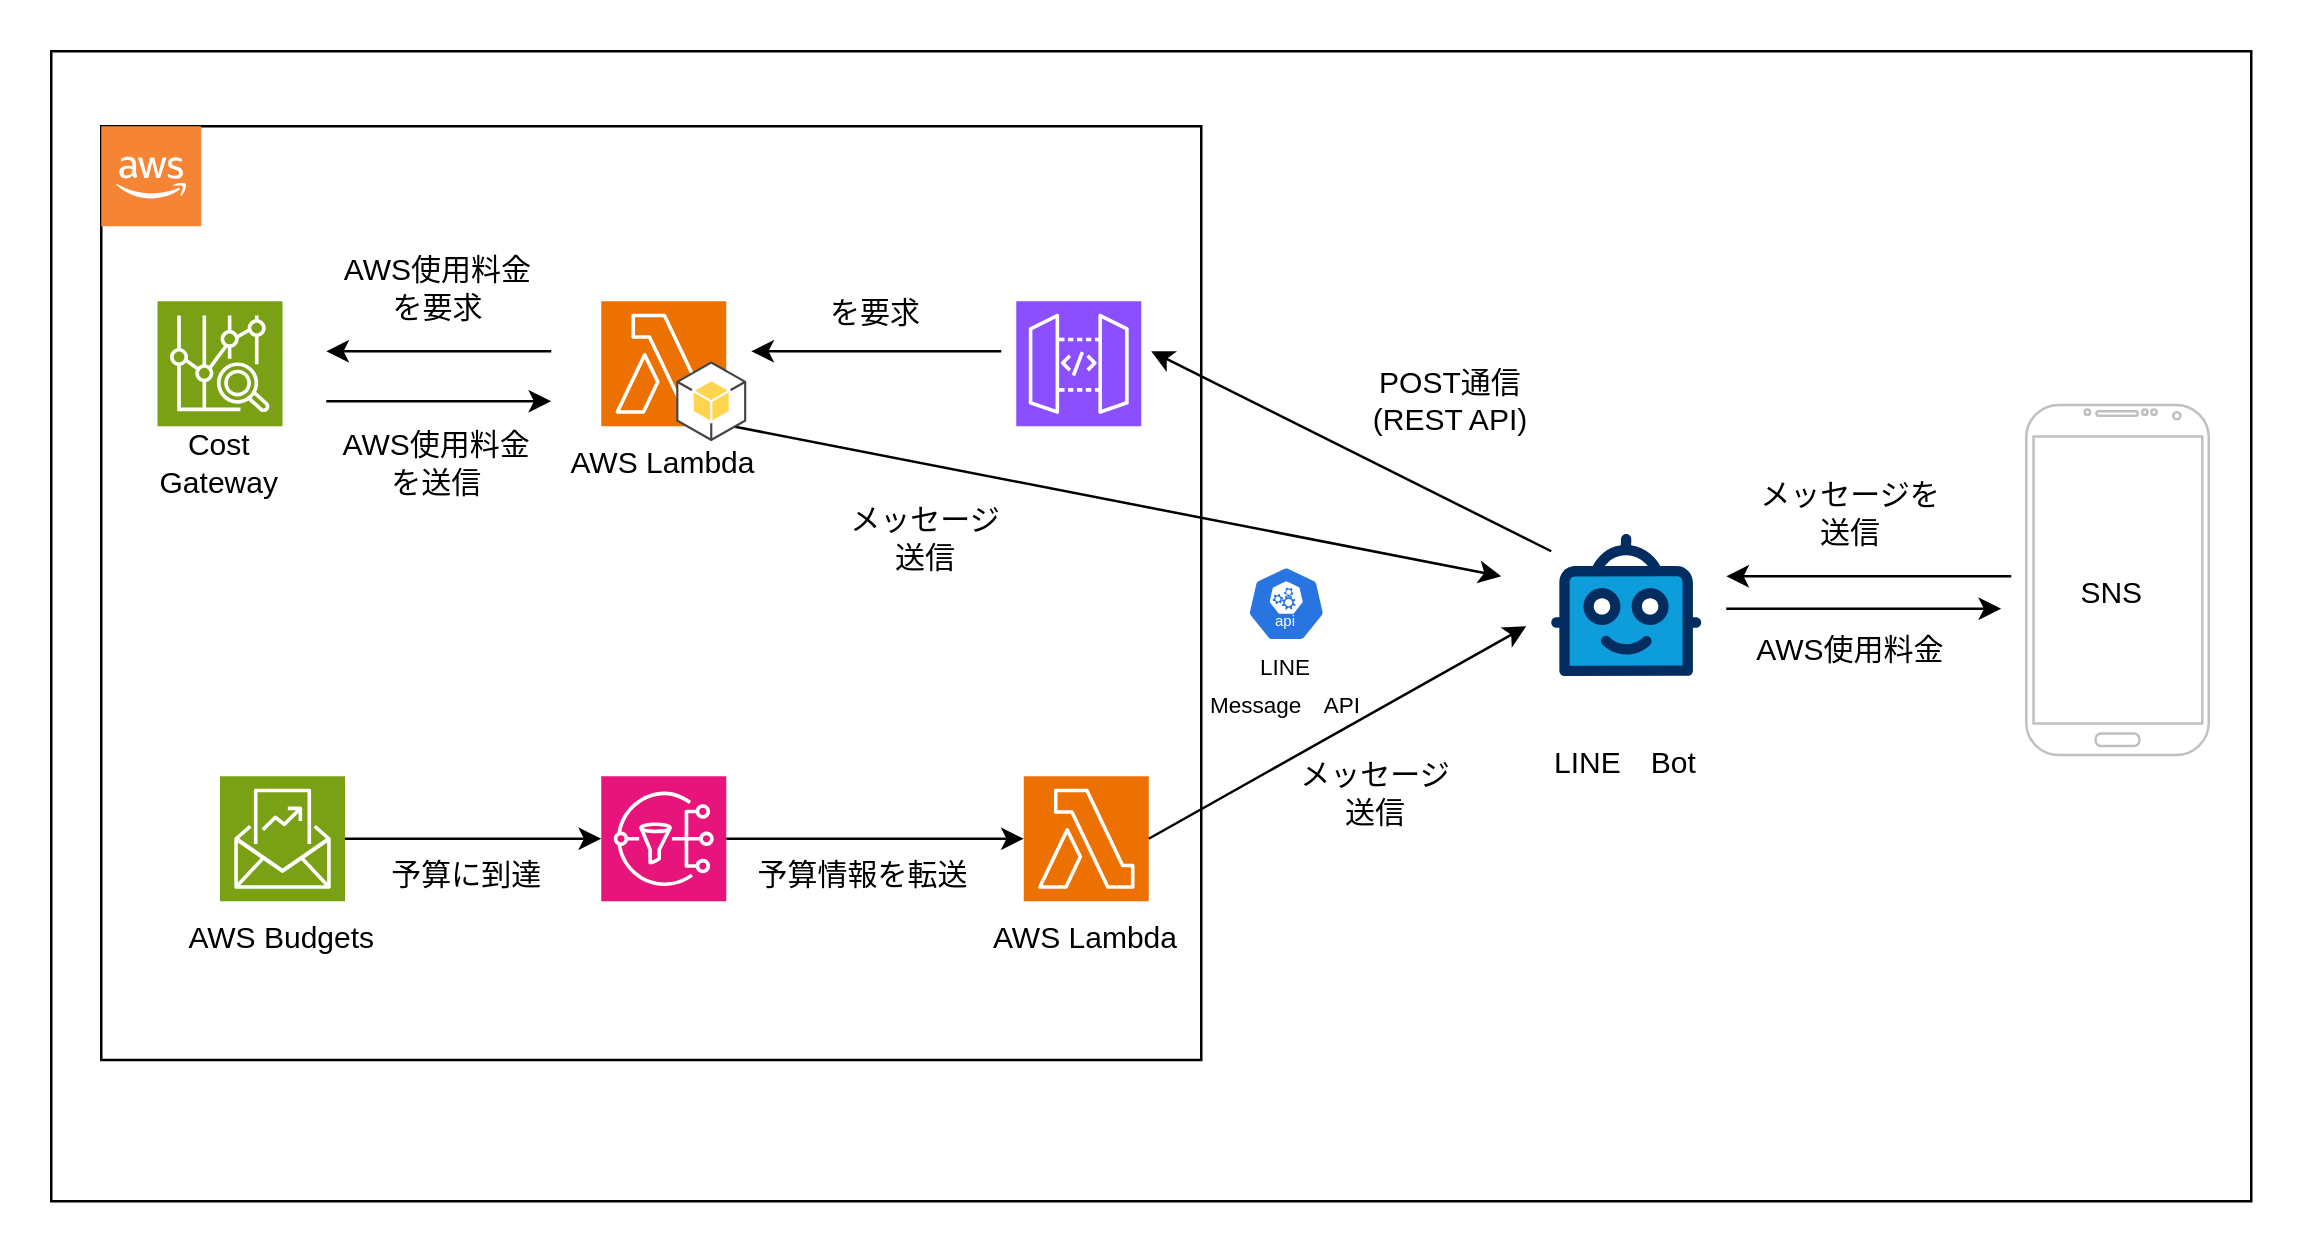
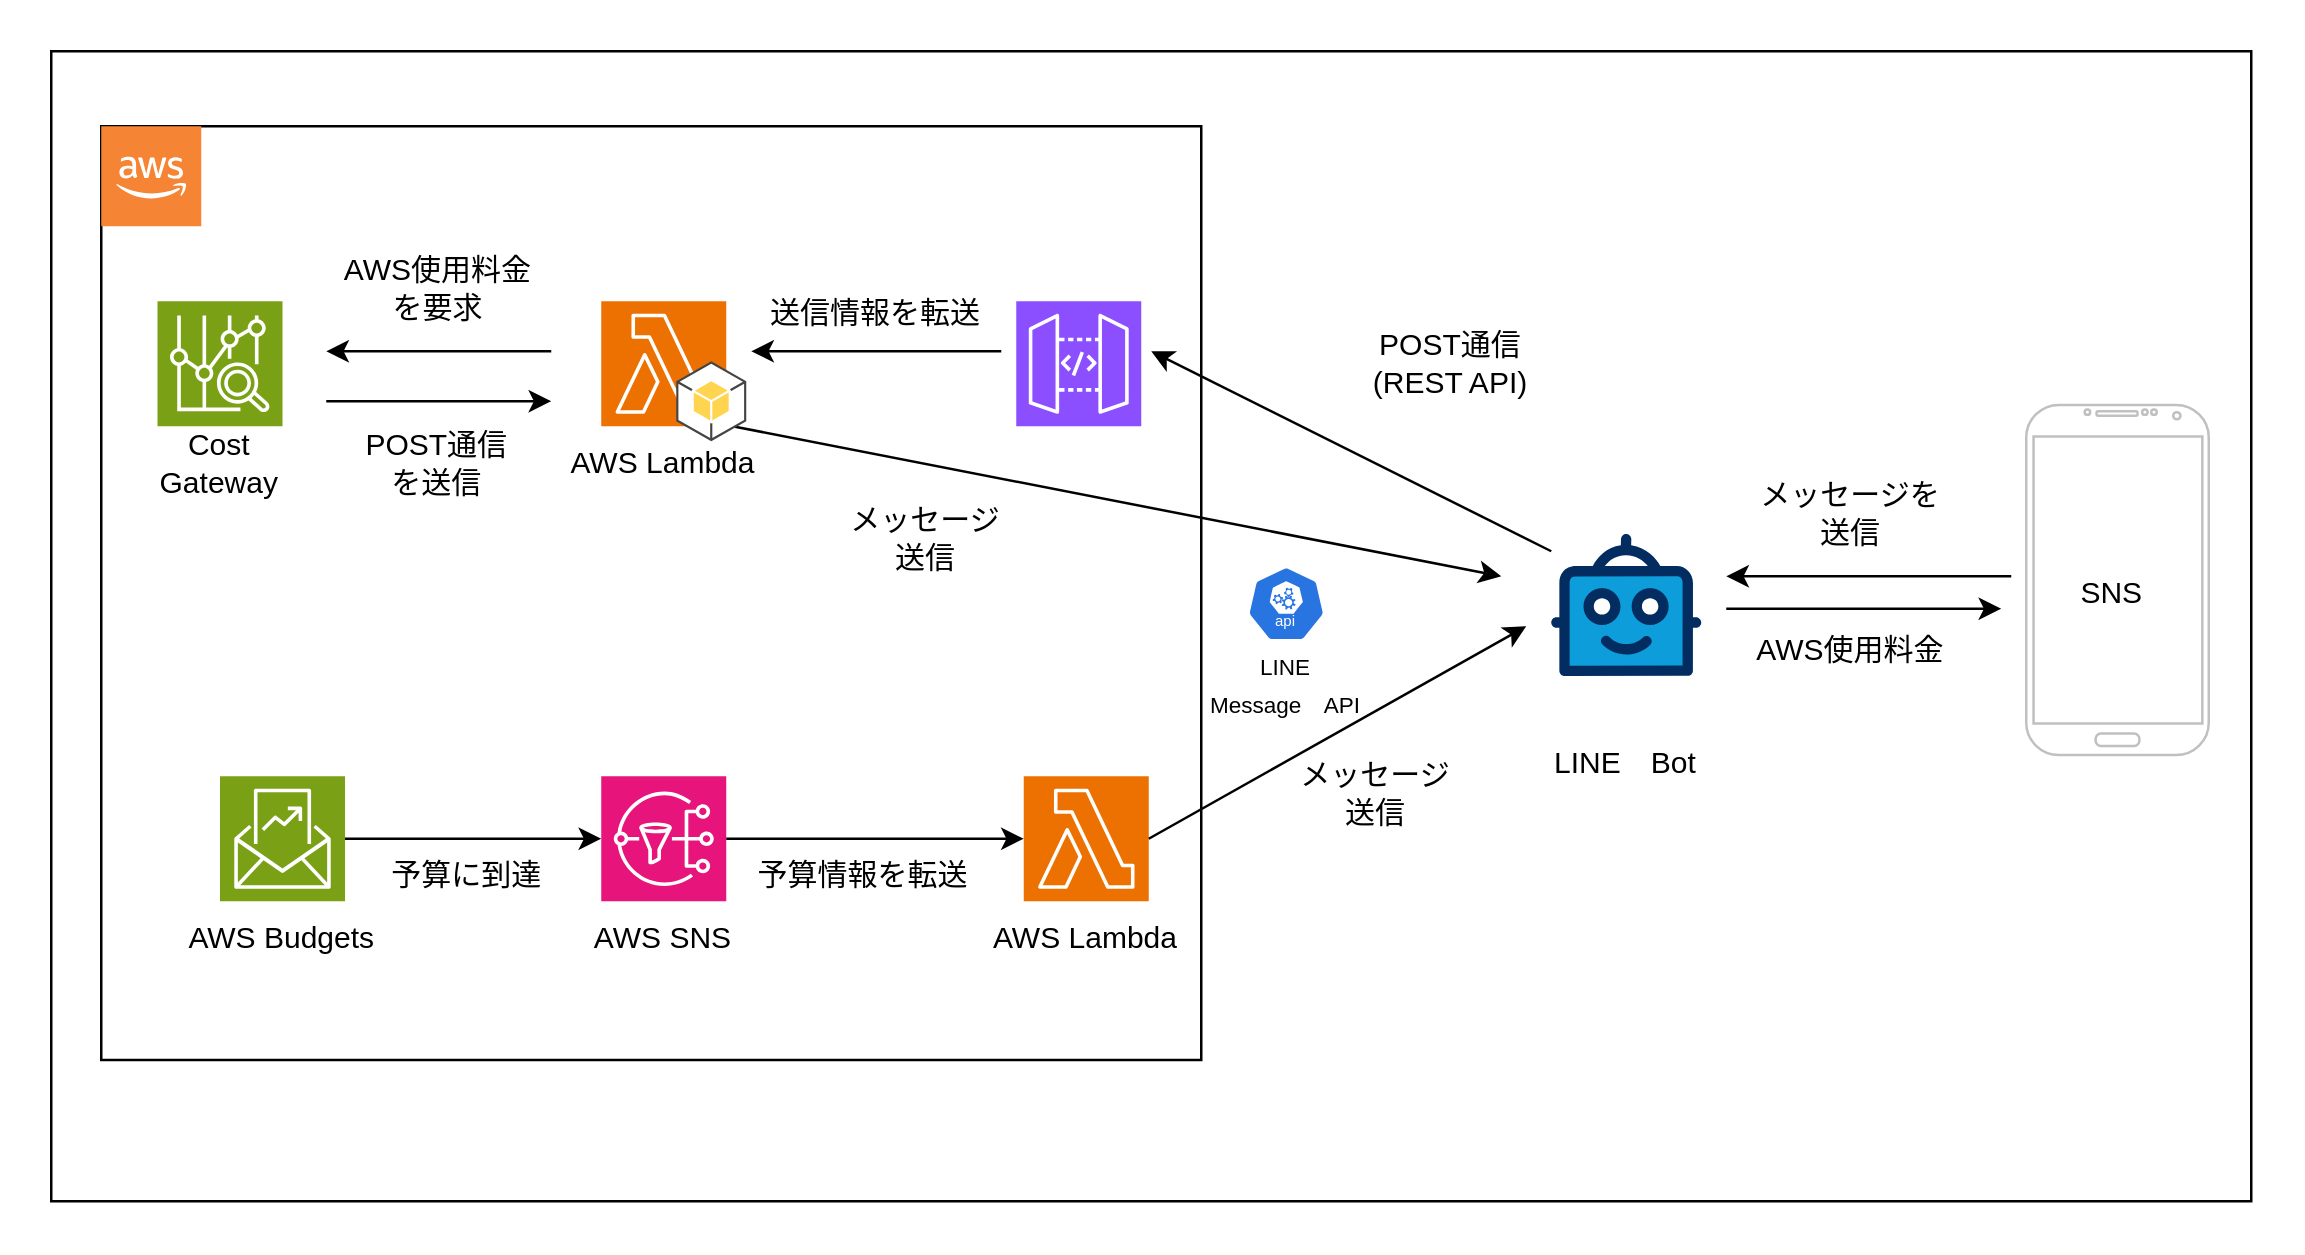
node "を要求": label "を要求" -> "送信情報を転送"
node "POST通信 (REST API)": moved (1451, 401) -> (1451, 364)
node "AWS使用料金 を送信": label "AWS使用料金 を送信" -> "POST通信 を送信"
node "AWS SNS": added
